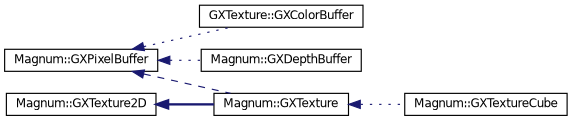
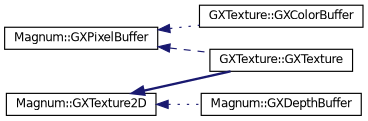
edge "Magnum::GXDepthBuffer" -> "Magnum::GXPixelBuffer": now "Magnum::GXDepthBuffer" -> "Magnum::GXTexture2D"
node "Magnum::GXTexture": label "Magnum::GXTexture" -> "GXTexture::GXTexture"
node "Magnum::GXTextureCube": removed
